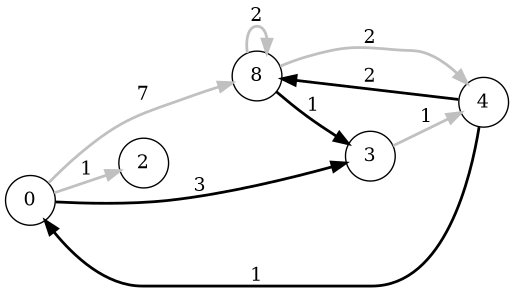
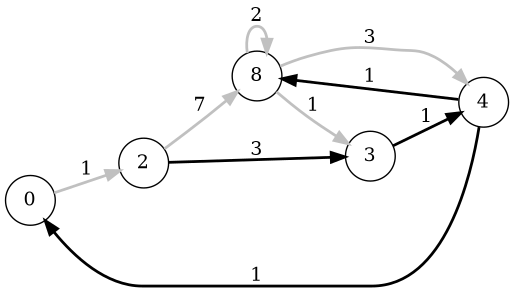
edge "8" -> "4": label "2" -> "3"
edge "4" -> "8": label "2" -> "1"
edge "8" -> "3": color black -> grey
edge "0" -> "8": now "2" -> "8"
edge "3" -> "4": color grey -> black
edge "0" -> "3": now "2" -> "3"
